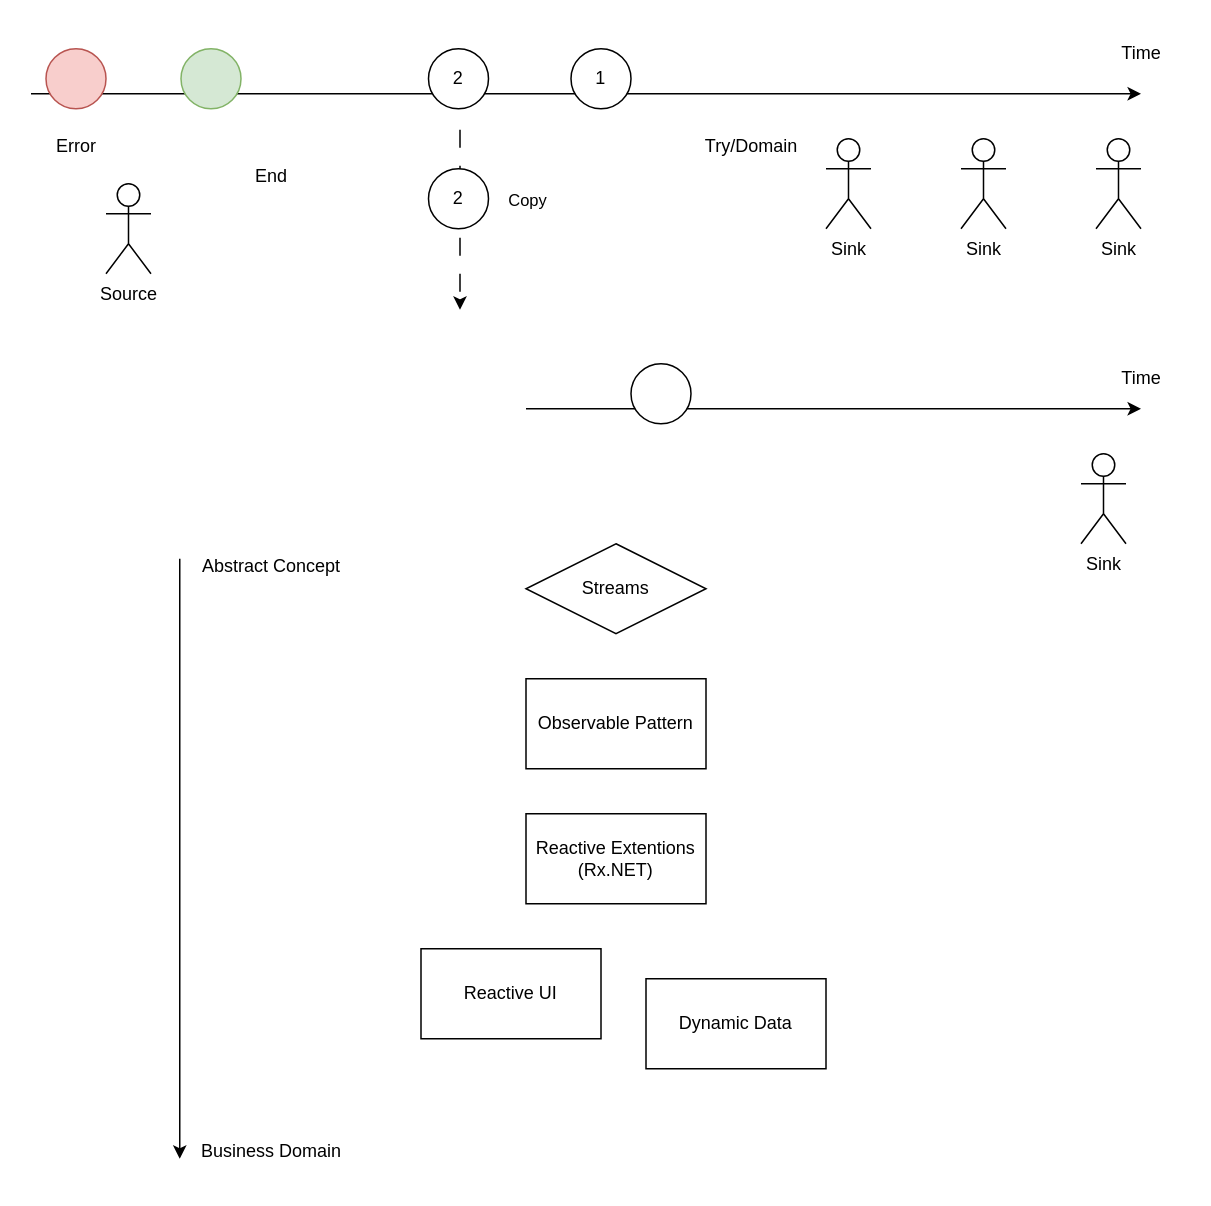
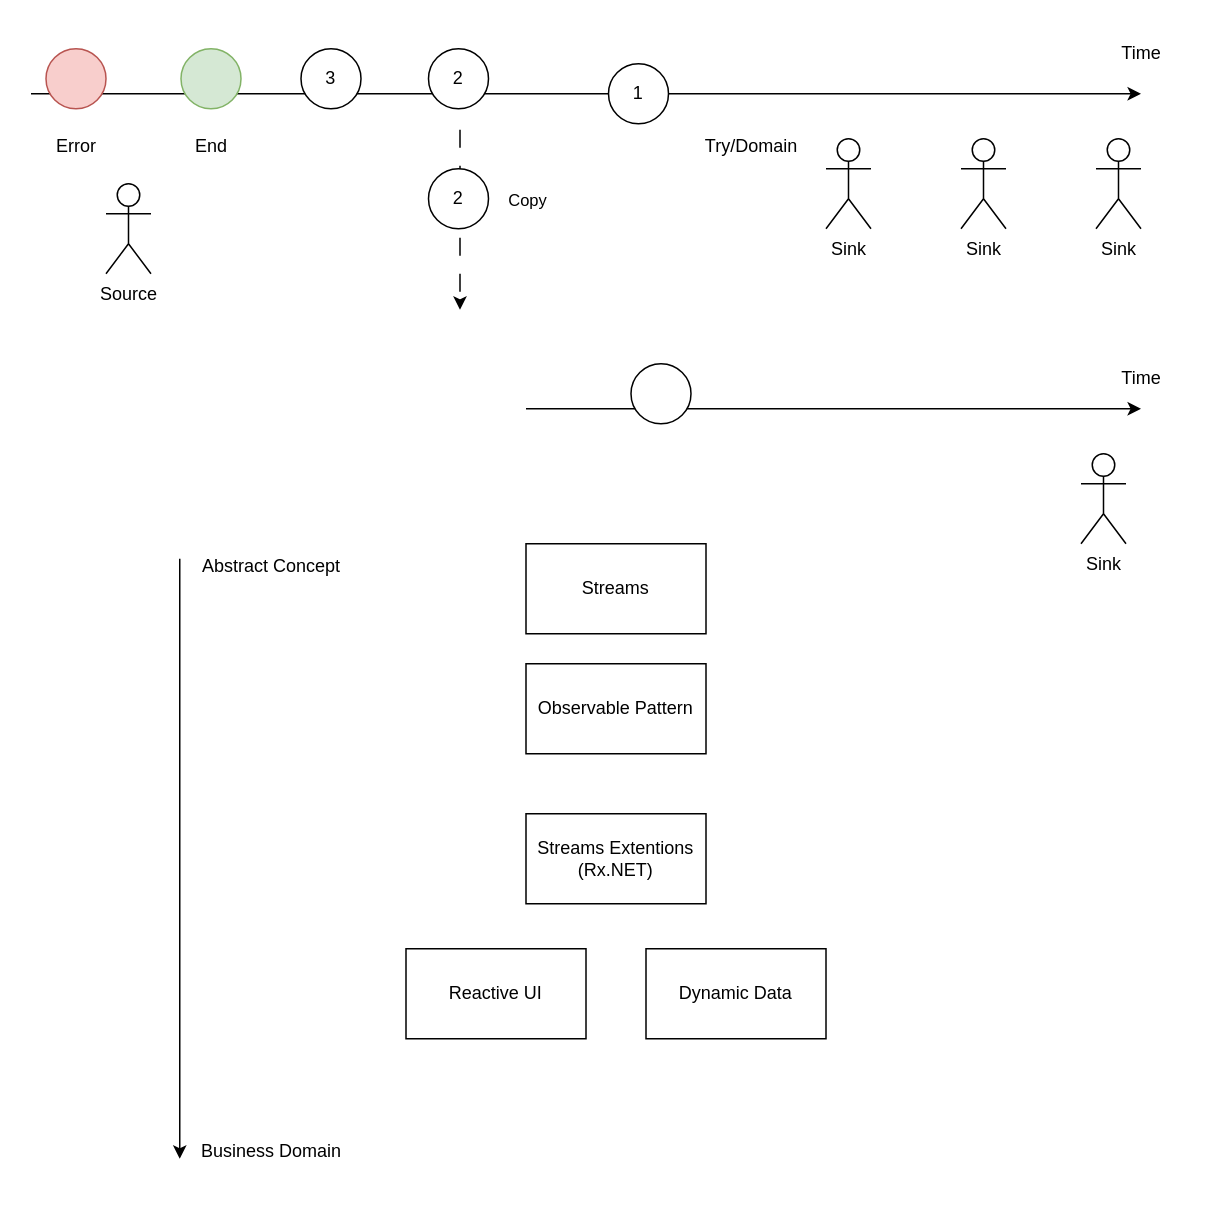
node "3": added
node "1": moved (601, 79) -> (638, 94)
node "End": moved (271, 176) -> (211, 146)
node "Streams": shape diamond -> rectangle
node "Observable Pattern": moved (616, 724) -> (616, 709)
node "Reactive Extentions (Rx.NET)": label "Reactive Extentions (Rx.NET)" -> "Streams Extentions (Rx.NET)"
node "Reactive UI": moved (511, 994) -> (496, 994)
node "Dynamic Data": moved (736, 1024) -> (736, 994)
